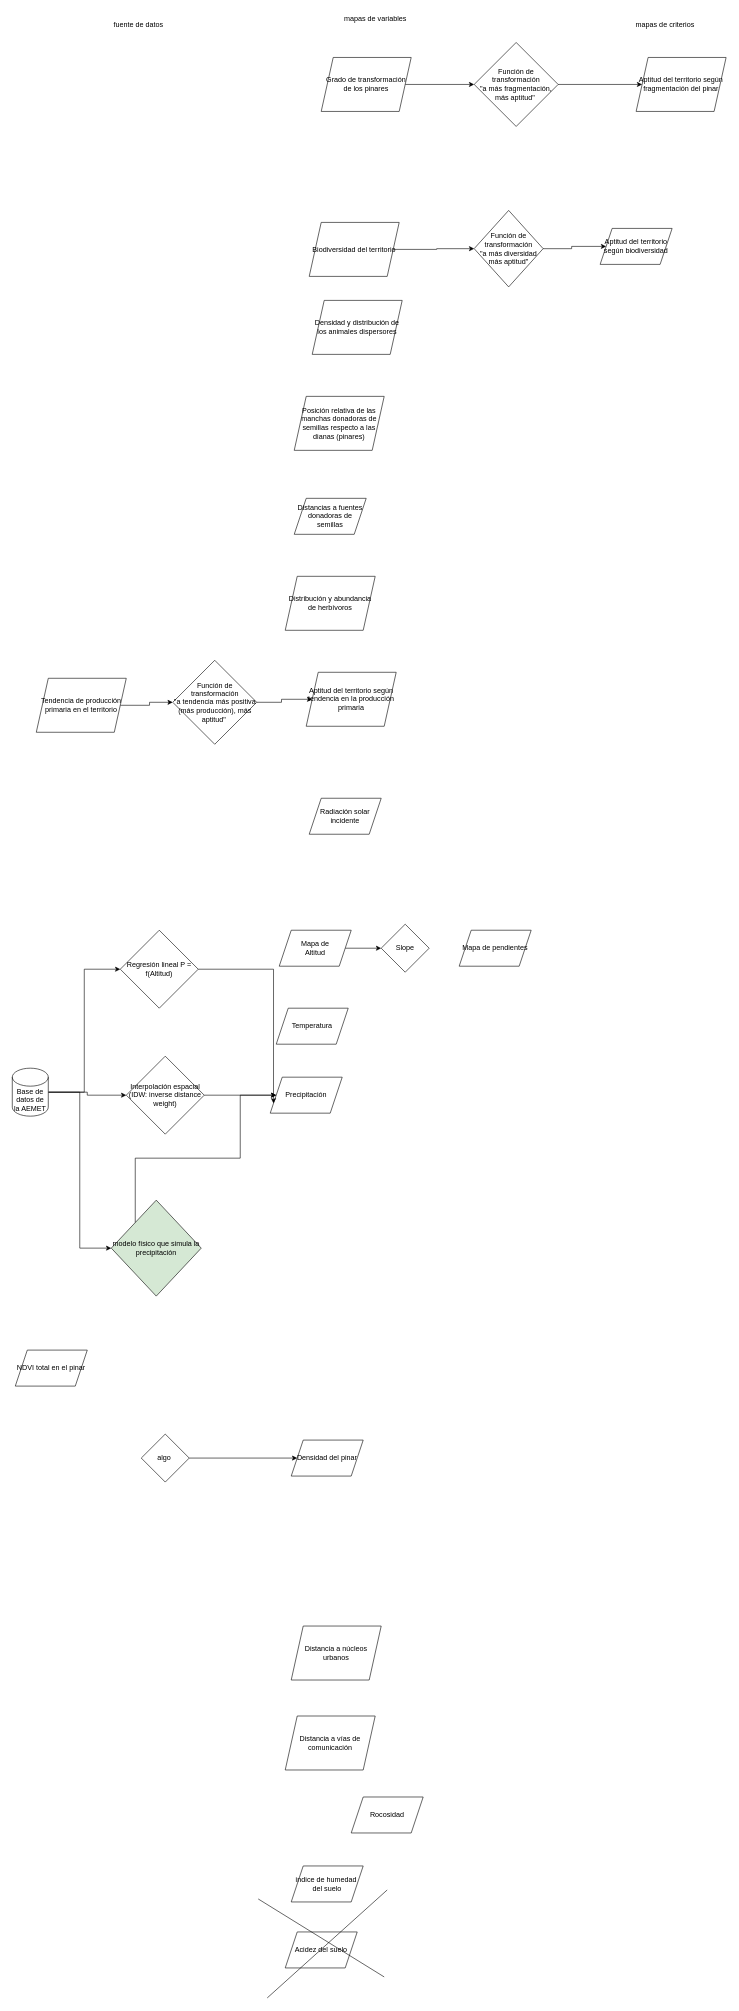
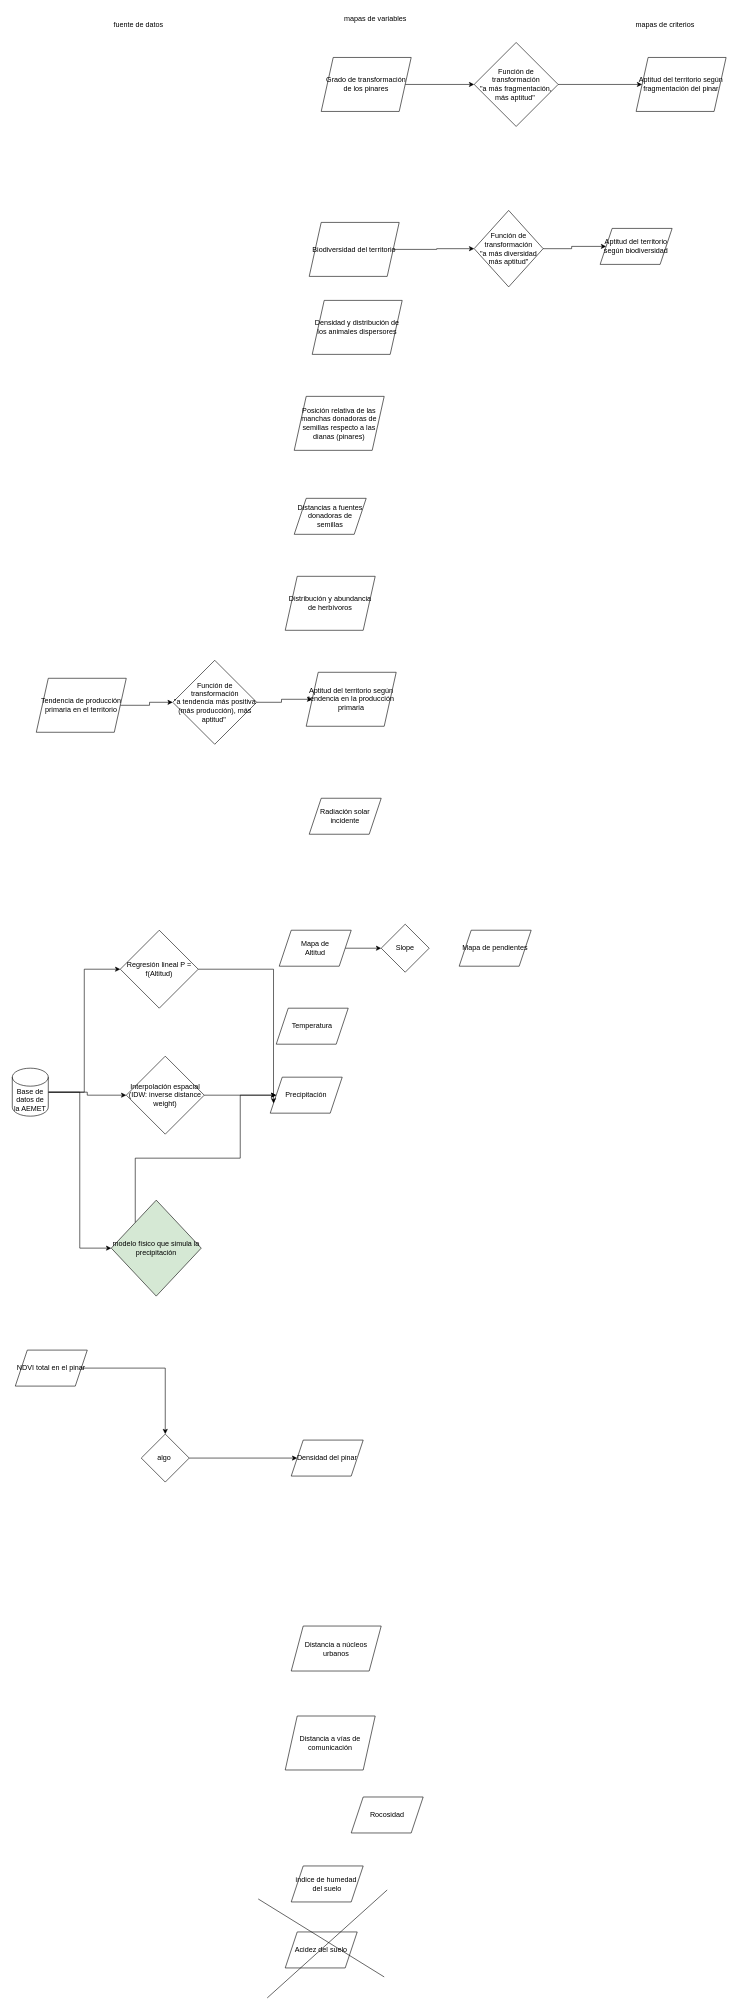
edge "NDVI total en el pinar" -> "algo": added
node "Distancia a núcleos urbanos": size 90x54 -> 90x45
